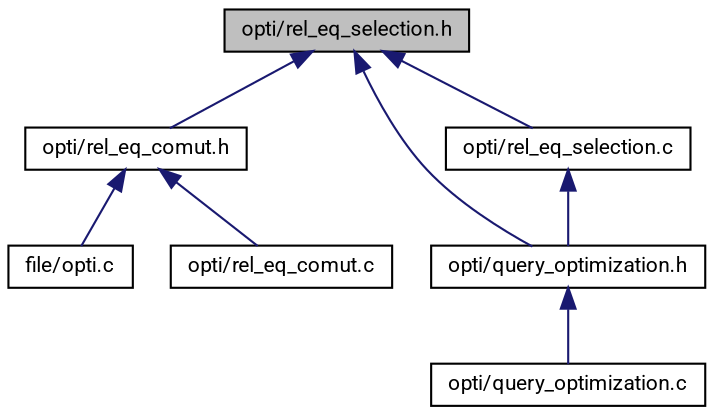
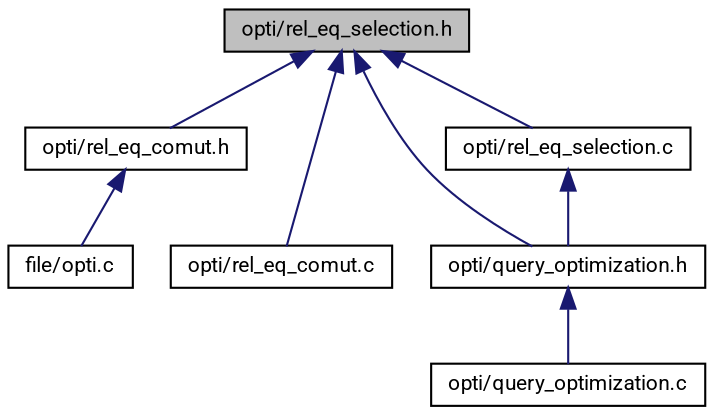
edge "opti/rel_eq_comut.c" -> "opti/rel_eq_comut.h": now "opti/rel_eq_comut.c" -> "opti/rel_eq_selection.h"
